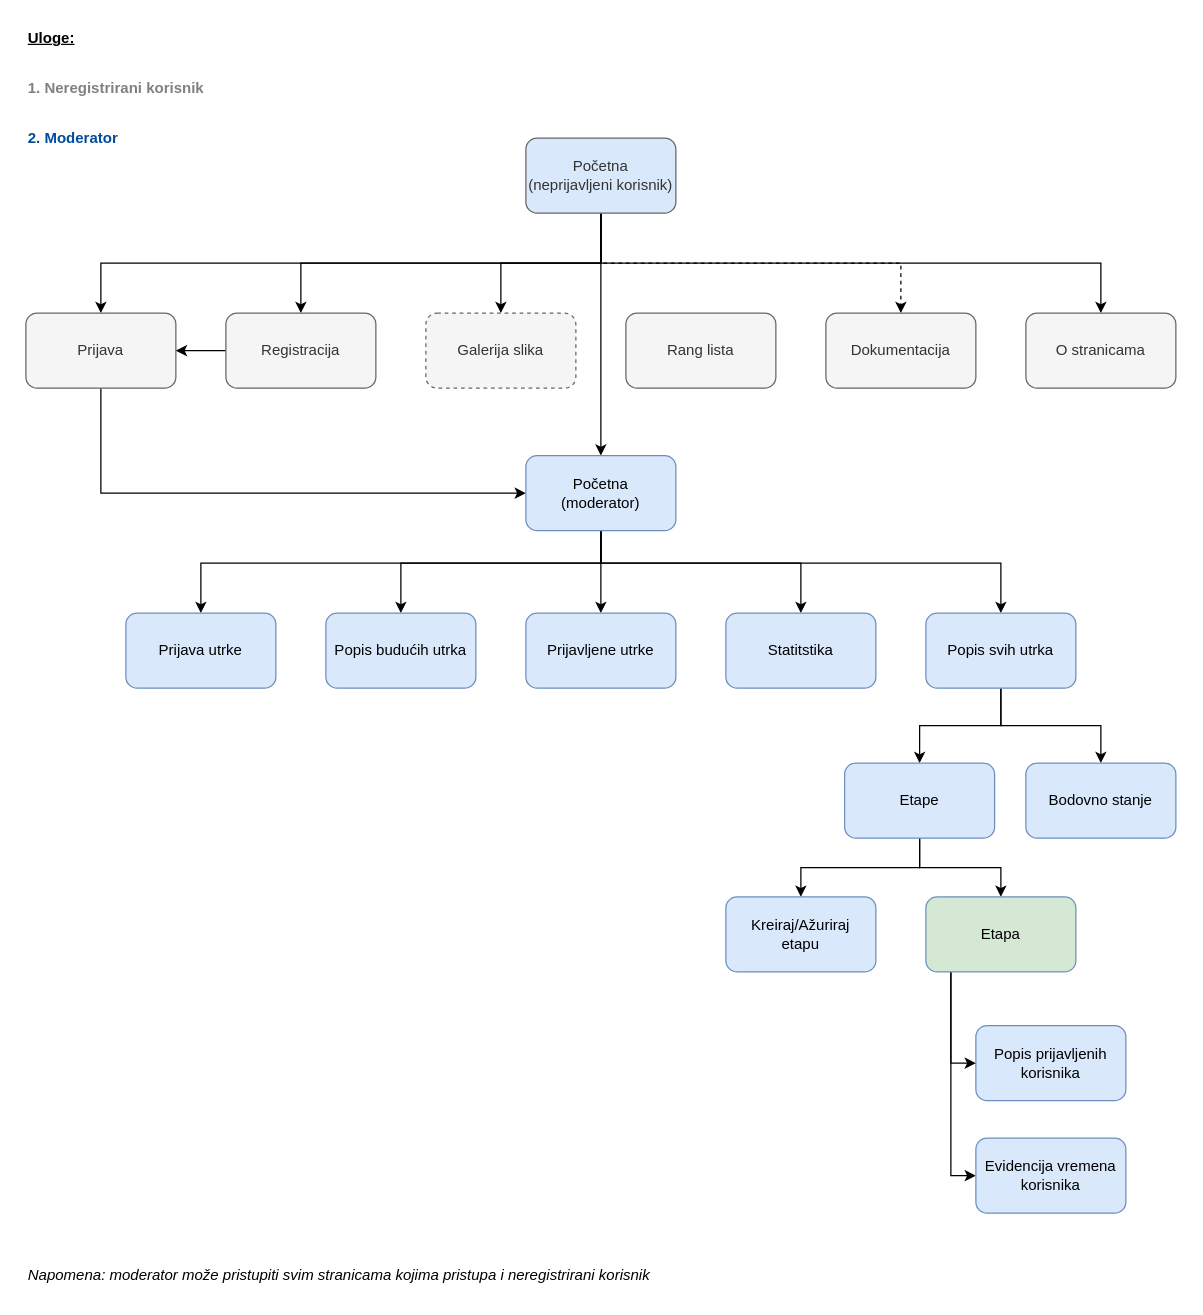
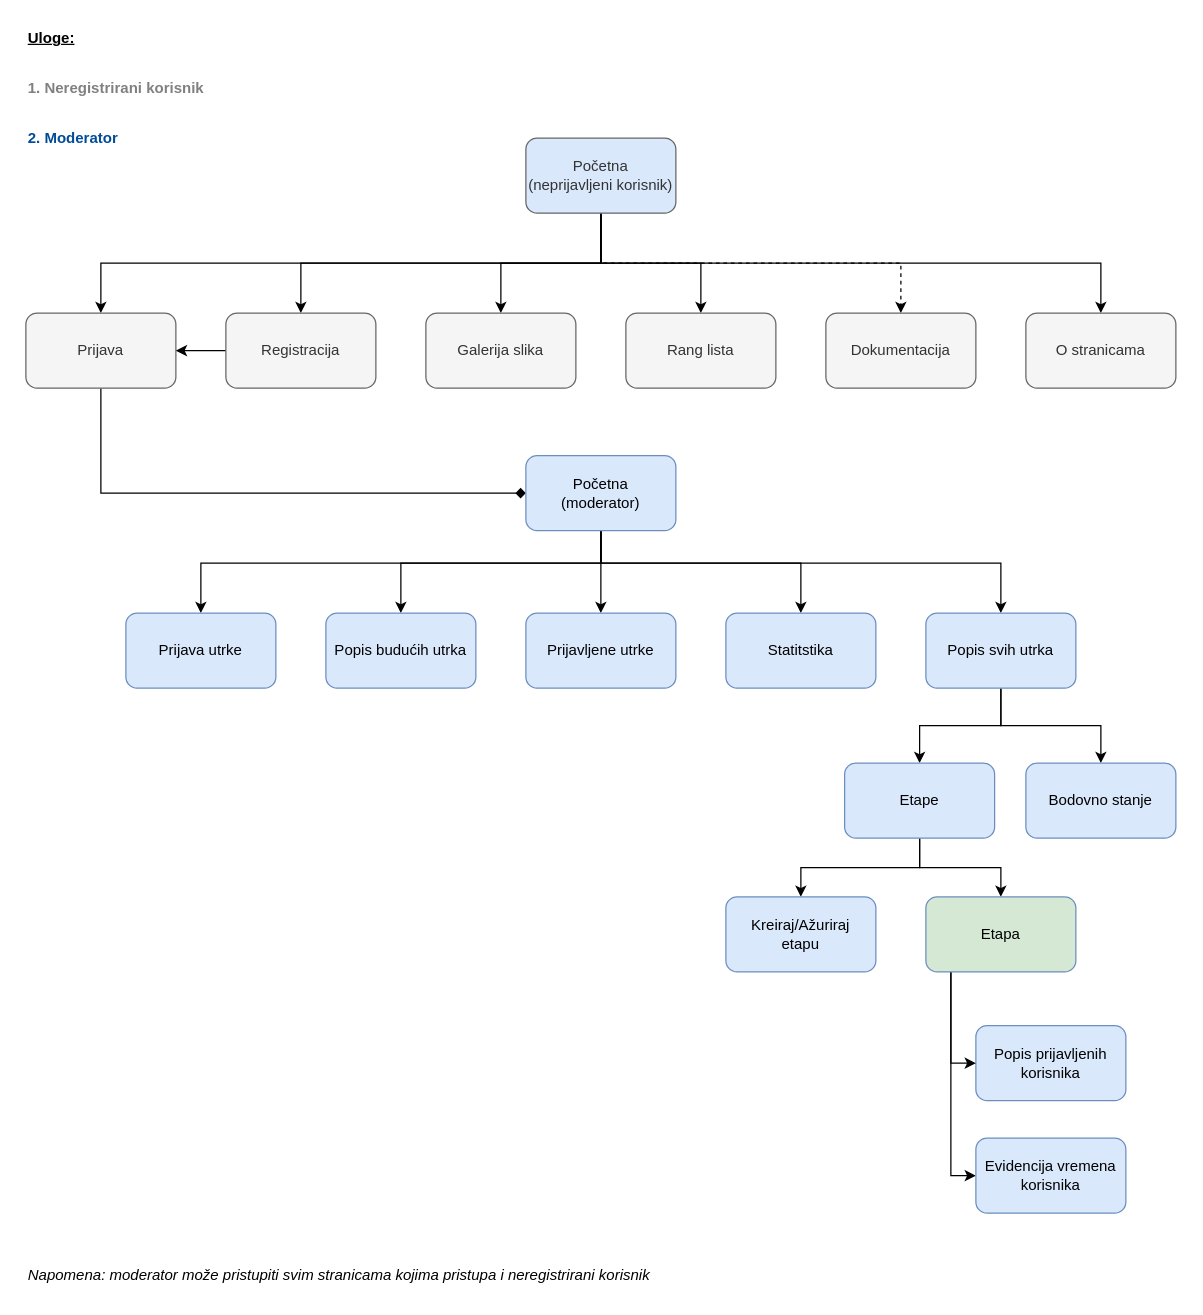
node "Galerija slika": style dashed -> solid
edge "Početna (neprijavljeni korisnik)" -> "Početna (moderator)": now "Početna (neprijavljeni korisnik)" -> "Rang lista"
edge "Prijava" -> "Početna (moderator)": arrowhead classic -> diamond
